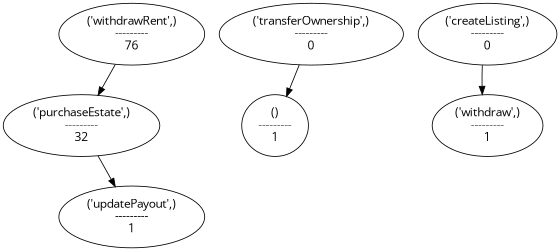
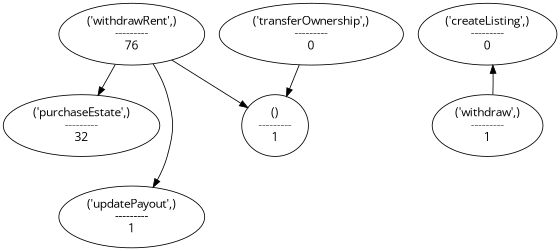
edge "('createListing',) --------- 0" -> "('withdraw',) --------- 1": reversed
edge "('withdrawRent',) --------- 76" -> "() --------- 1": added
edge "('purchaseEstate',) --------- 32" -> "('updatePayout',) --------- 1": now "('withdrawRent',) --------- 76" -> "('updatePayout',) --------- 1"
